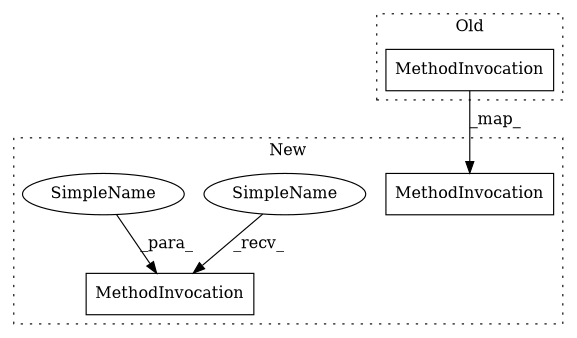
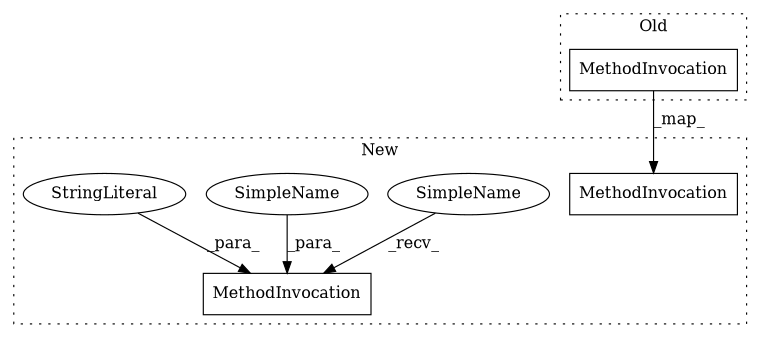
node "StringLiteral": added
